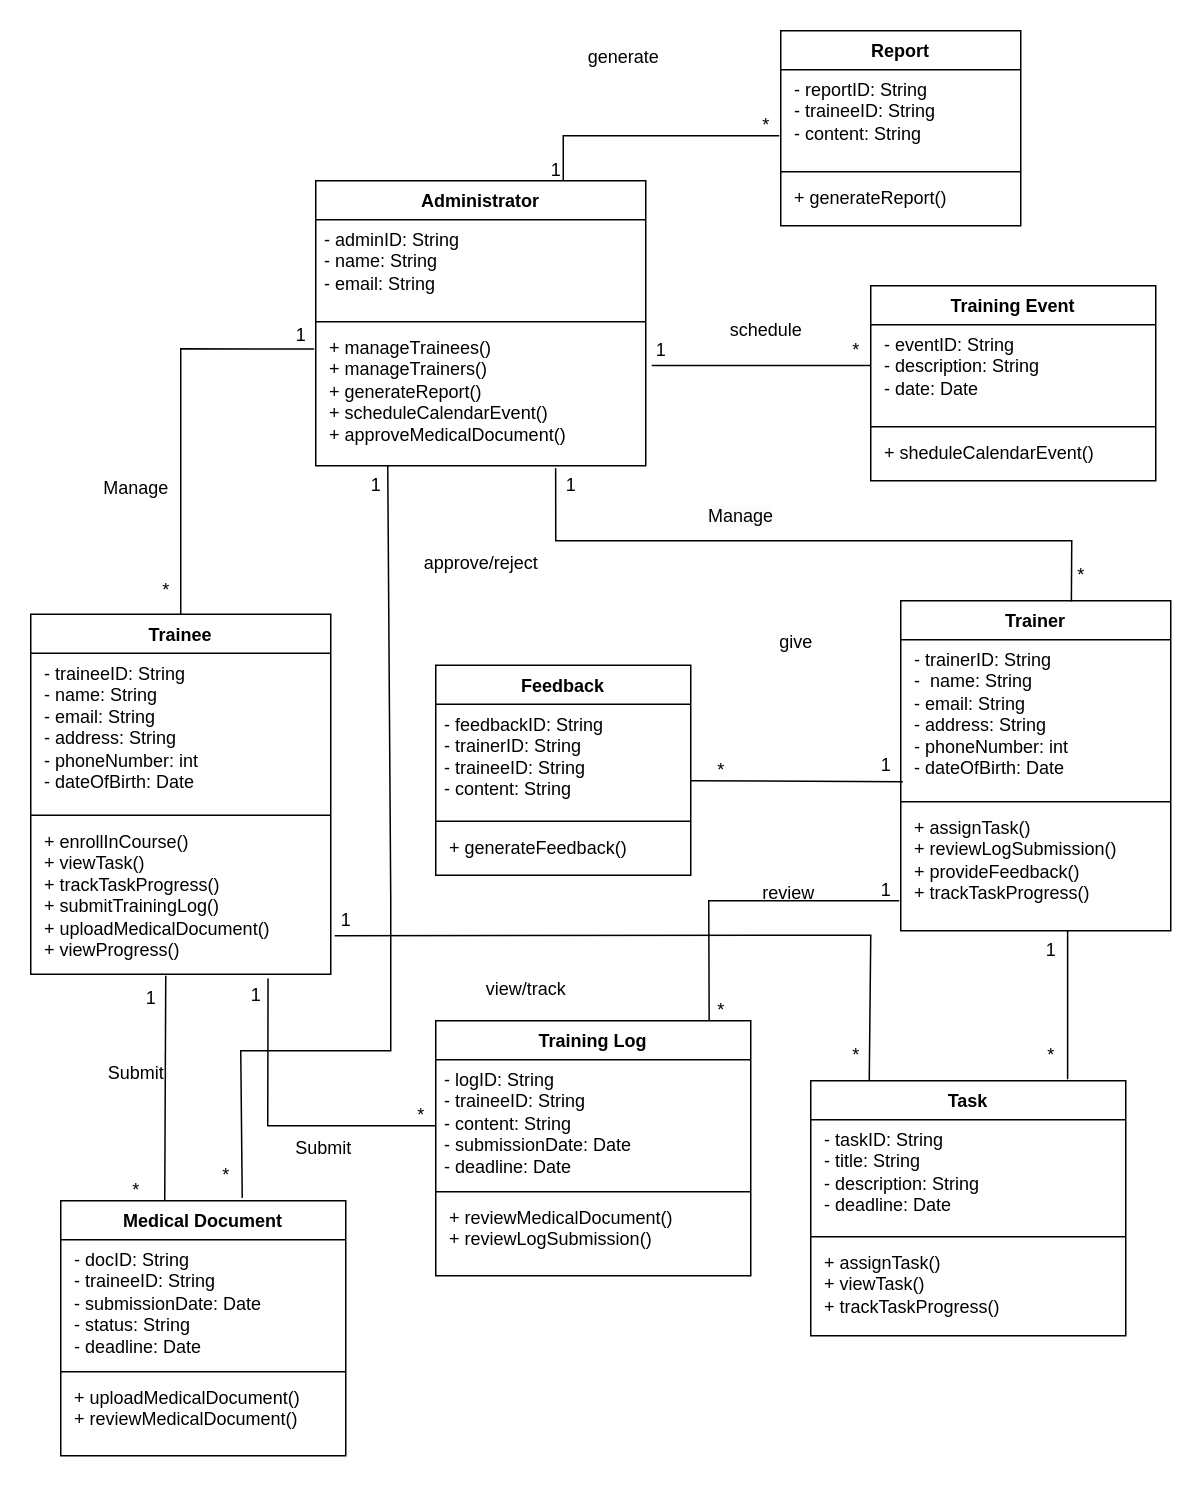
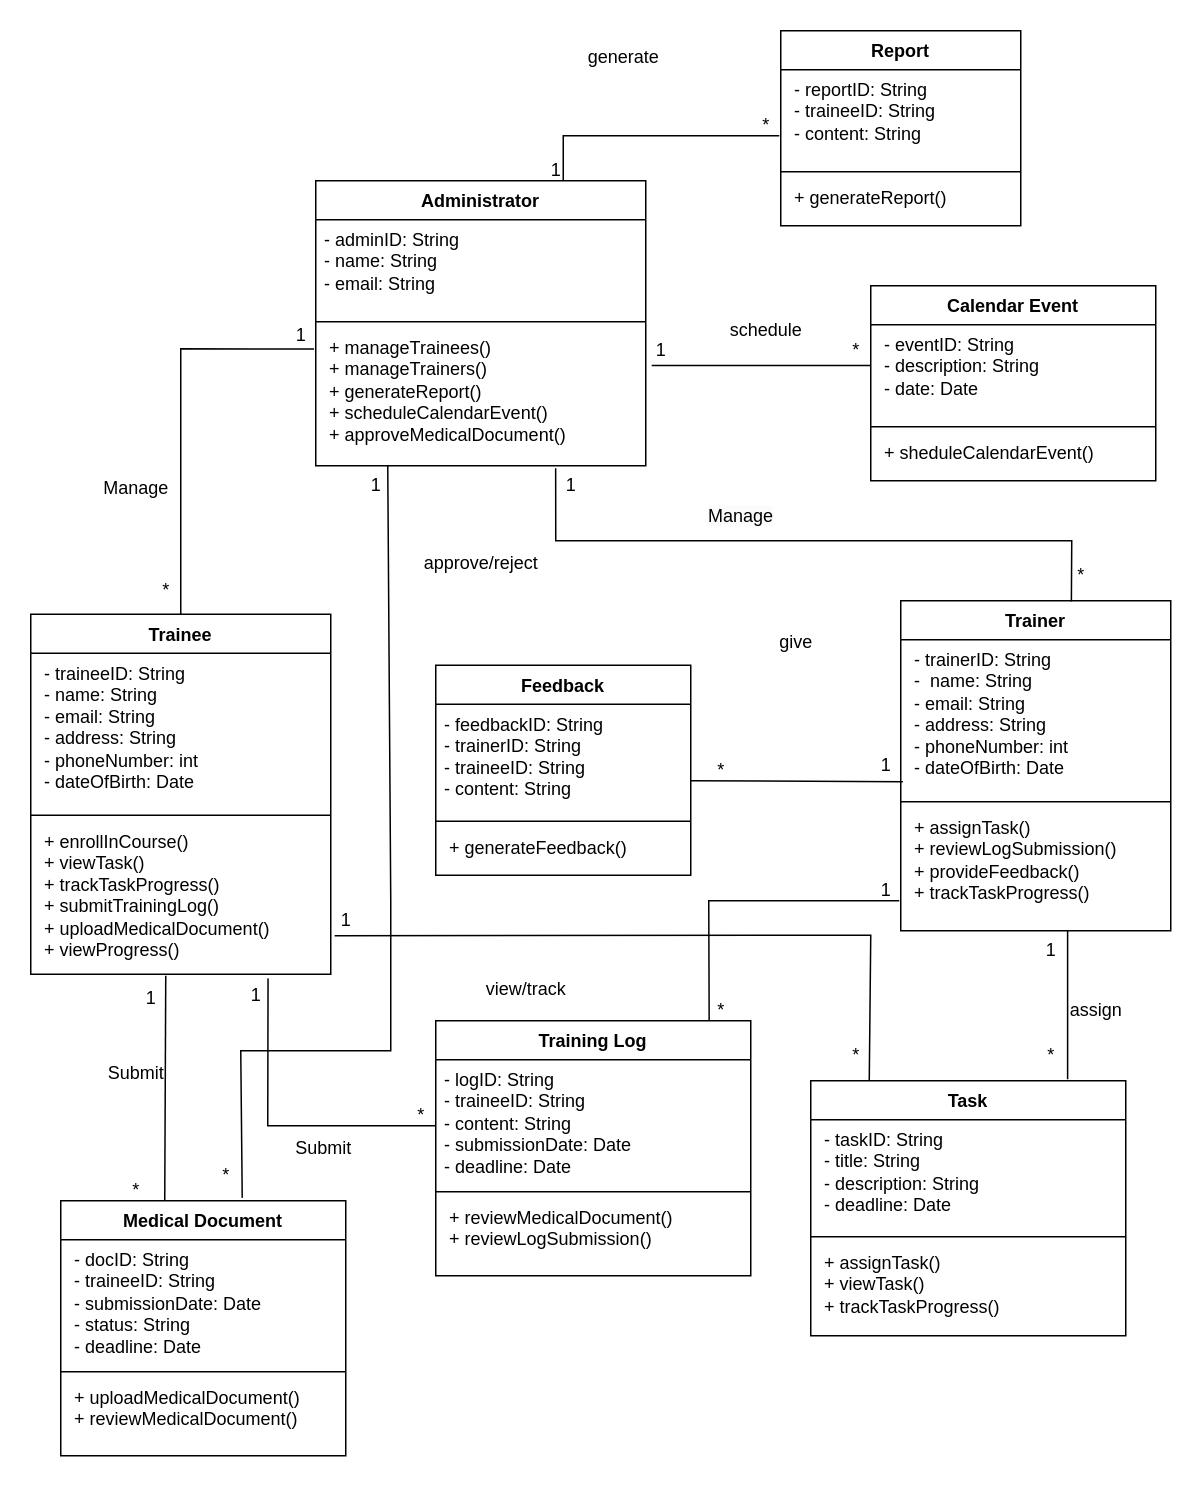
node "Training Event": label "Training Event" -> "Calendar Event"
node "review": removed
node "assign": added
